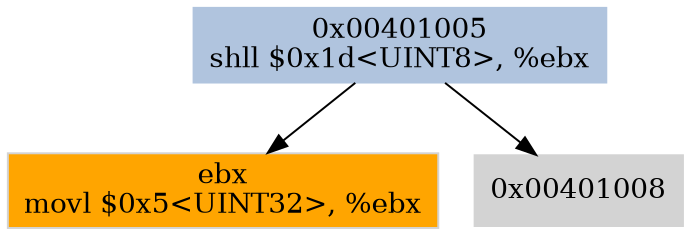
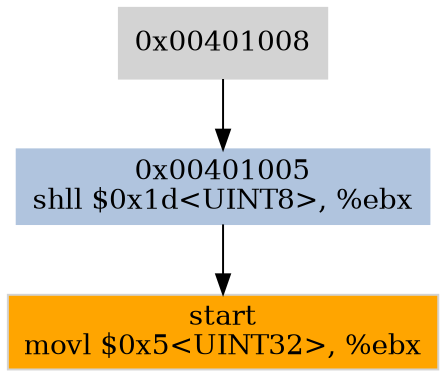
edge "0x00401005 shll $0x1d<UINT8>, %ebx" -> "0x00401008": reversed
node "ebx movl $0x5<UINT32>, %ebx": label "ebx movl $0x5<UINT32>, %ebx" -> "start movl $0x5<UINT32>, %ebx"
